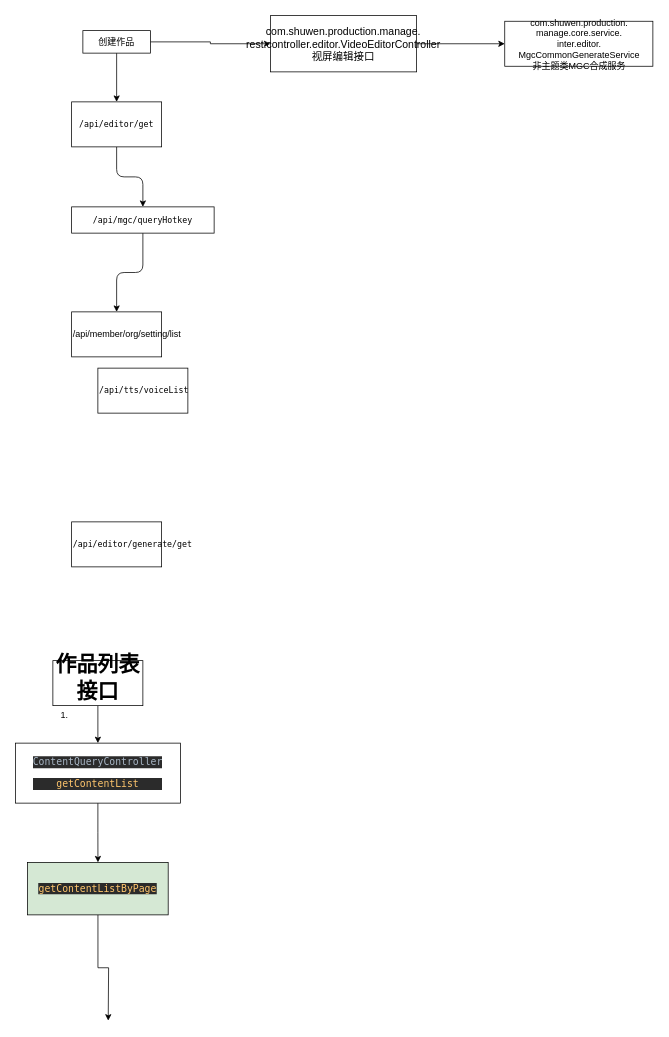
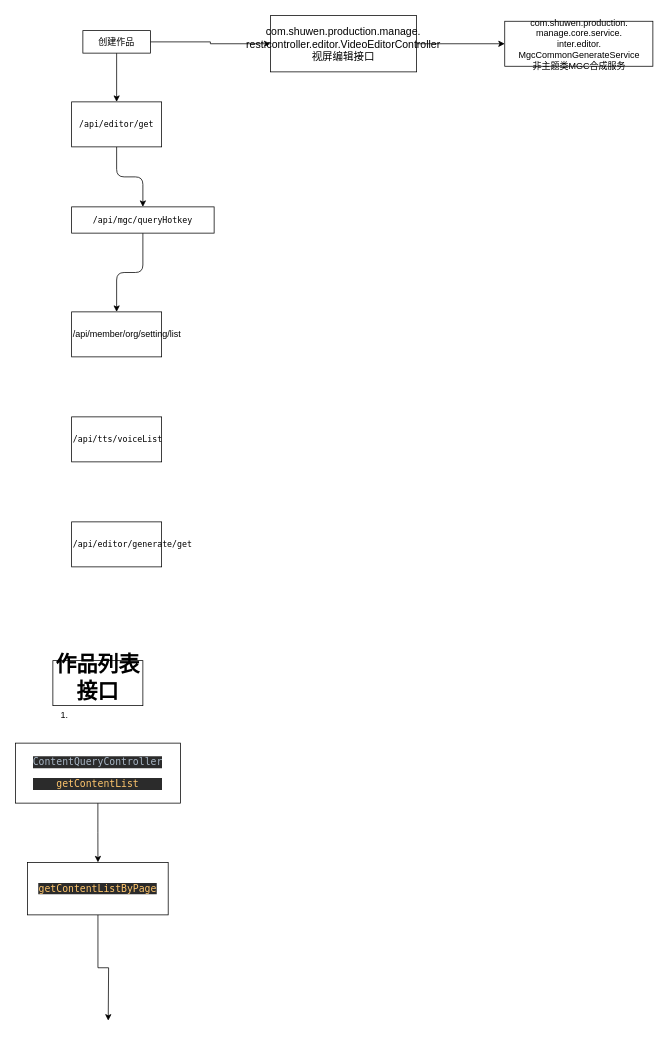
node "/api/tts/voiceList": moved (143, 390) -> (117, 439)
edge "作品列表接口" -> "ContentQueryControllergetContentList": removed
node "getContentListByPage": fillcolor #d5e8d4 -> #ffffff
